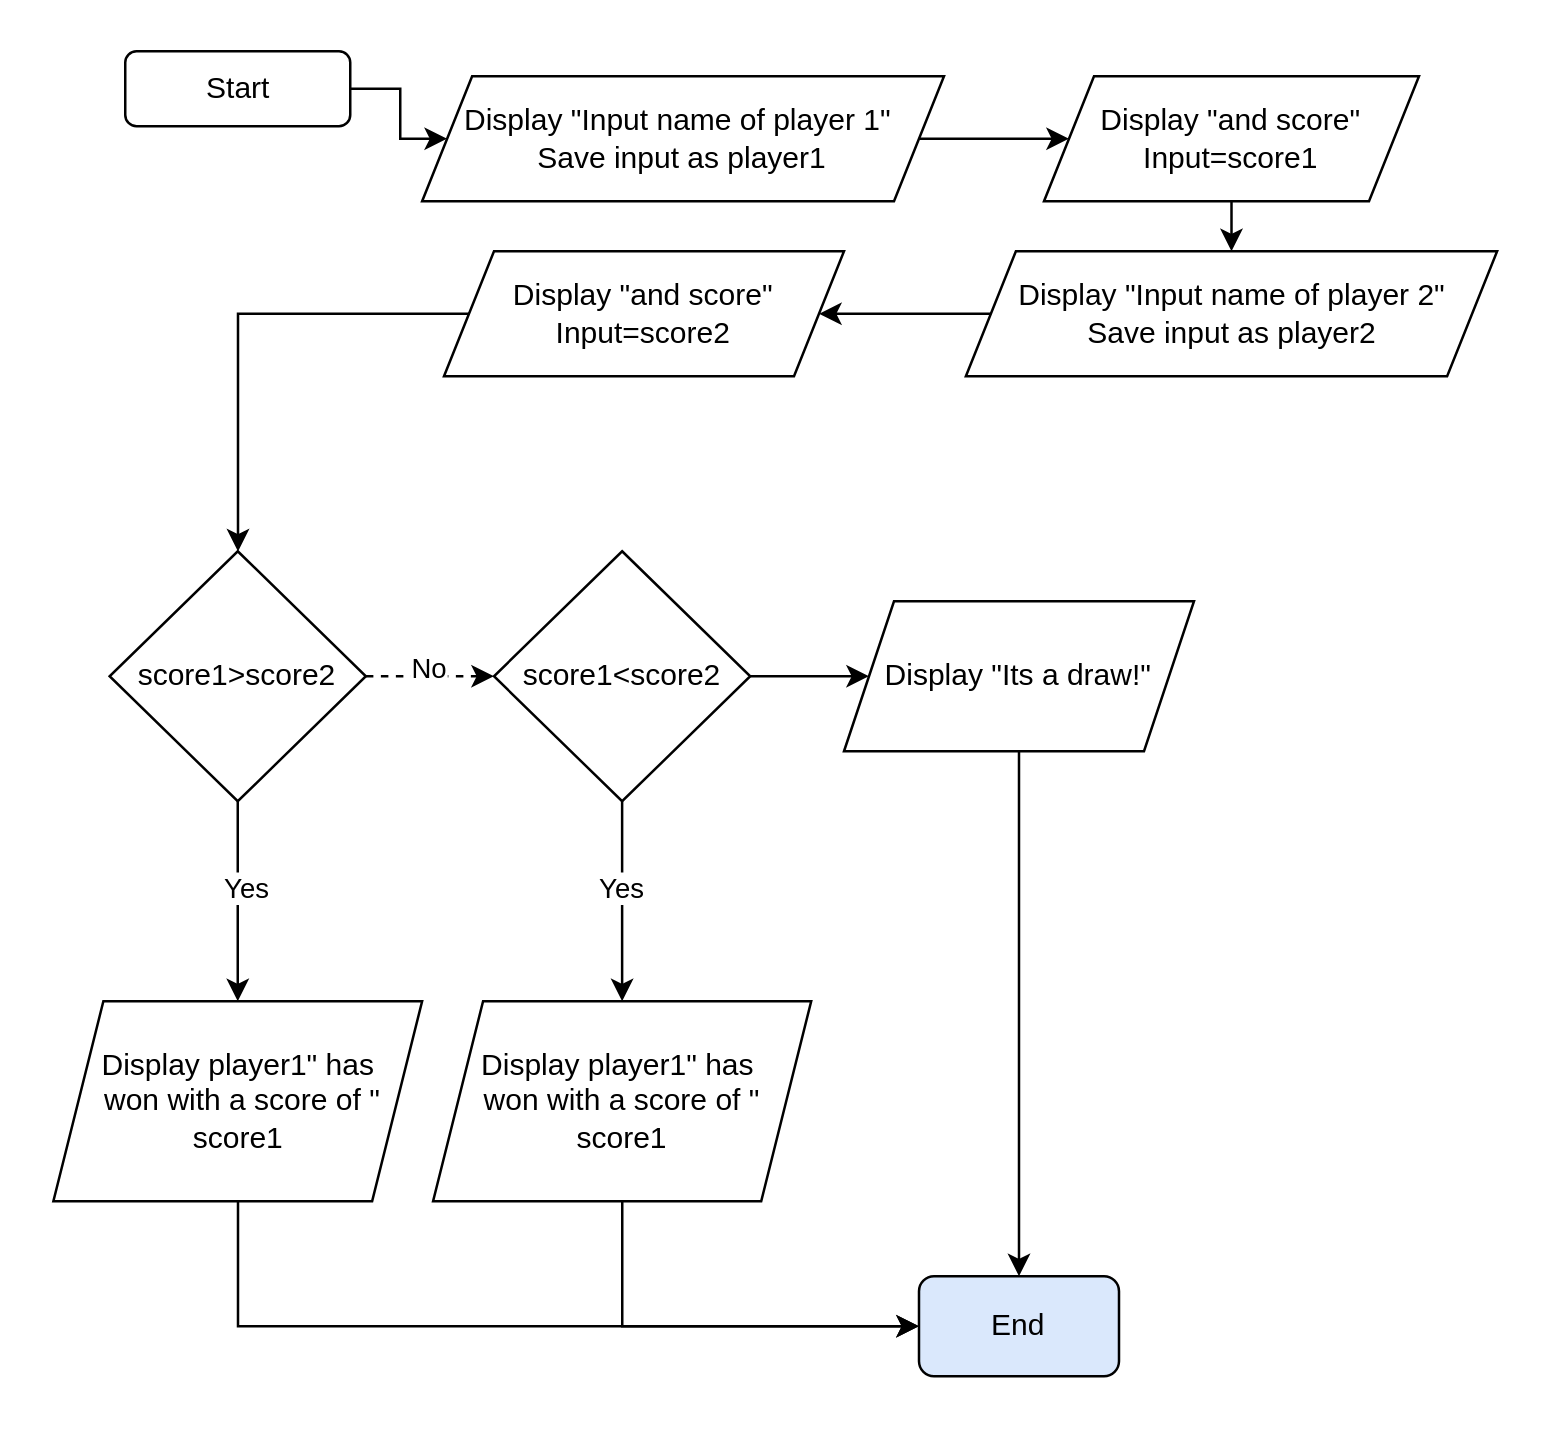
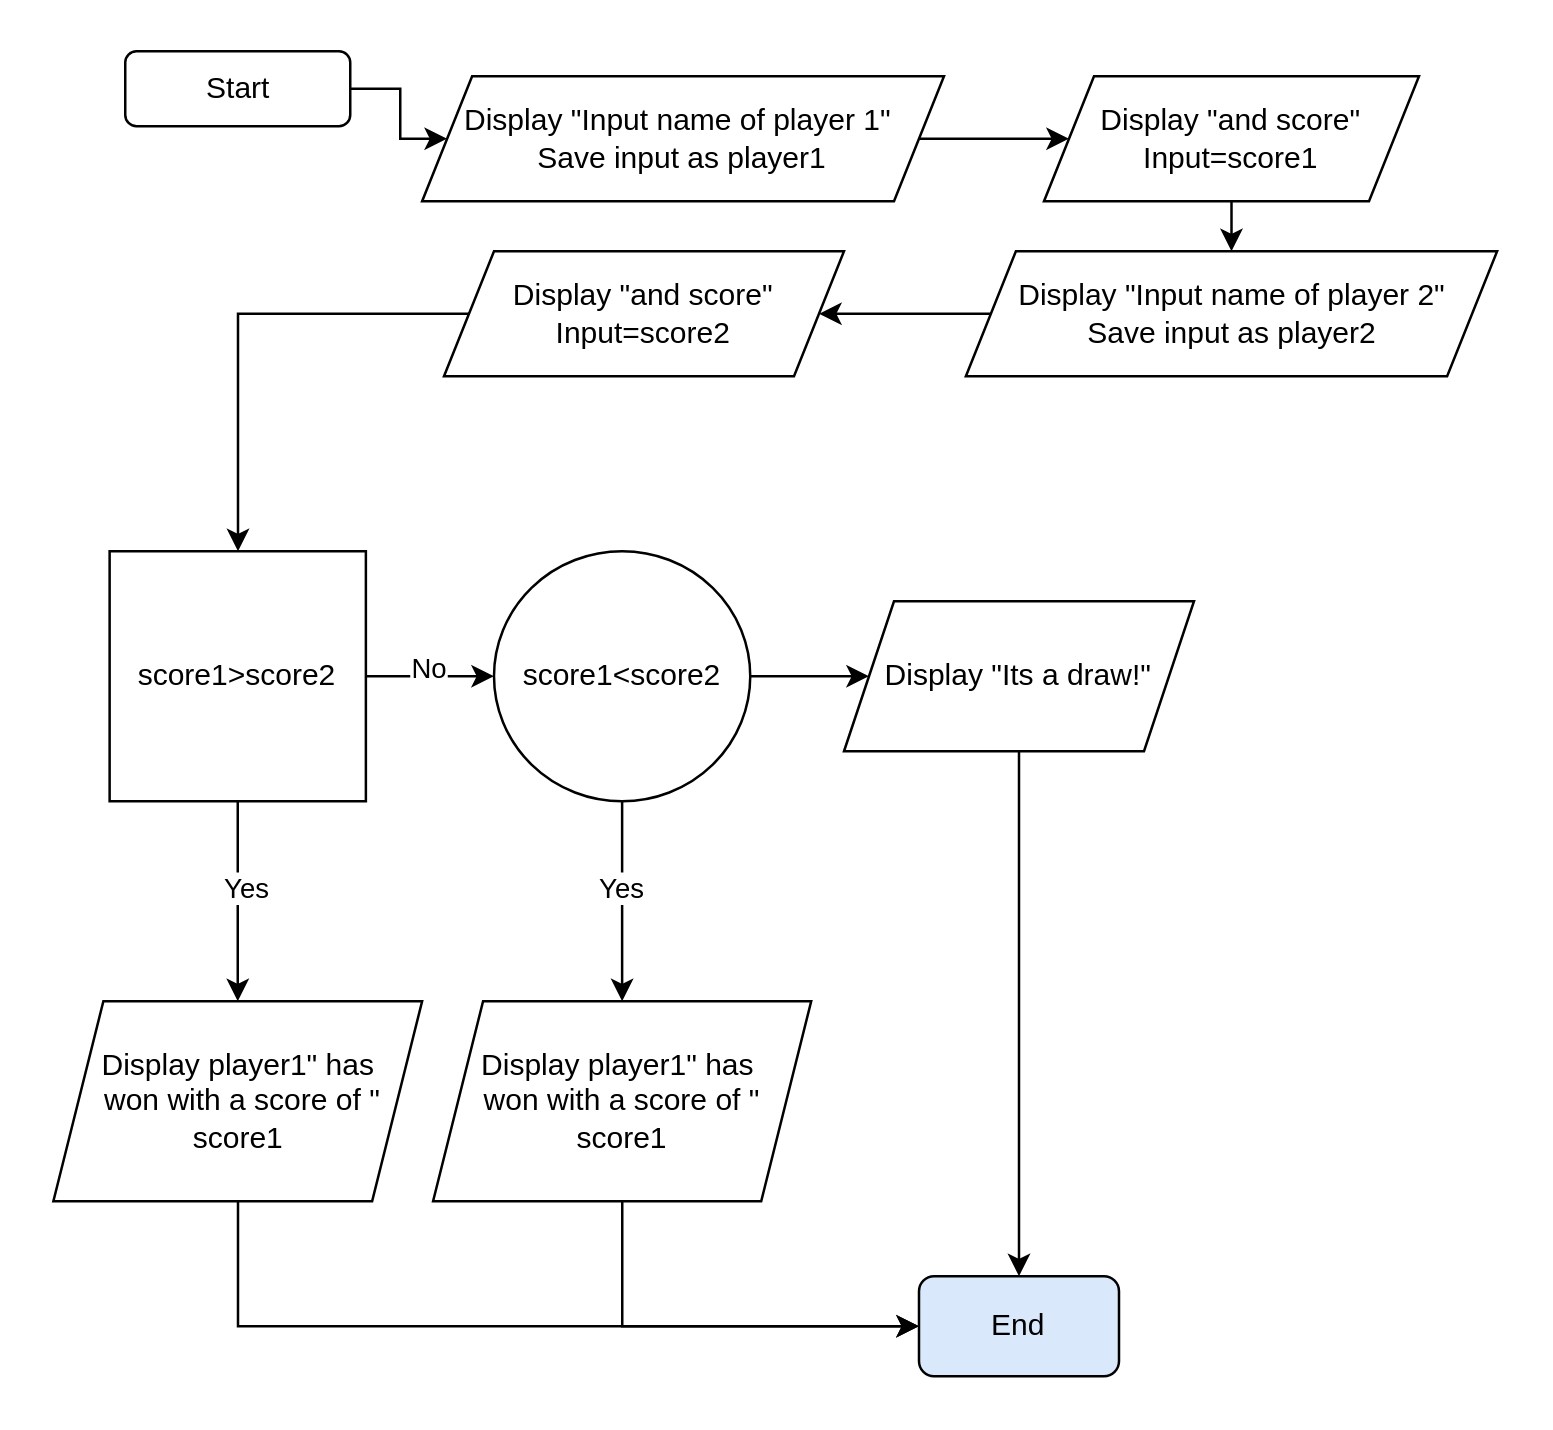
node "score1>score2": shape diamond -> rectangle
edge "score1>score2" -> "score1<score2": style dashed -> solid
node "score1<score2": shape diamond -> ellipse
